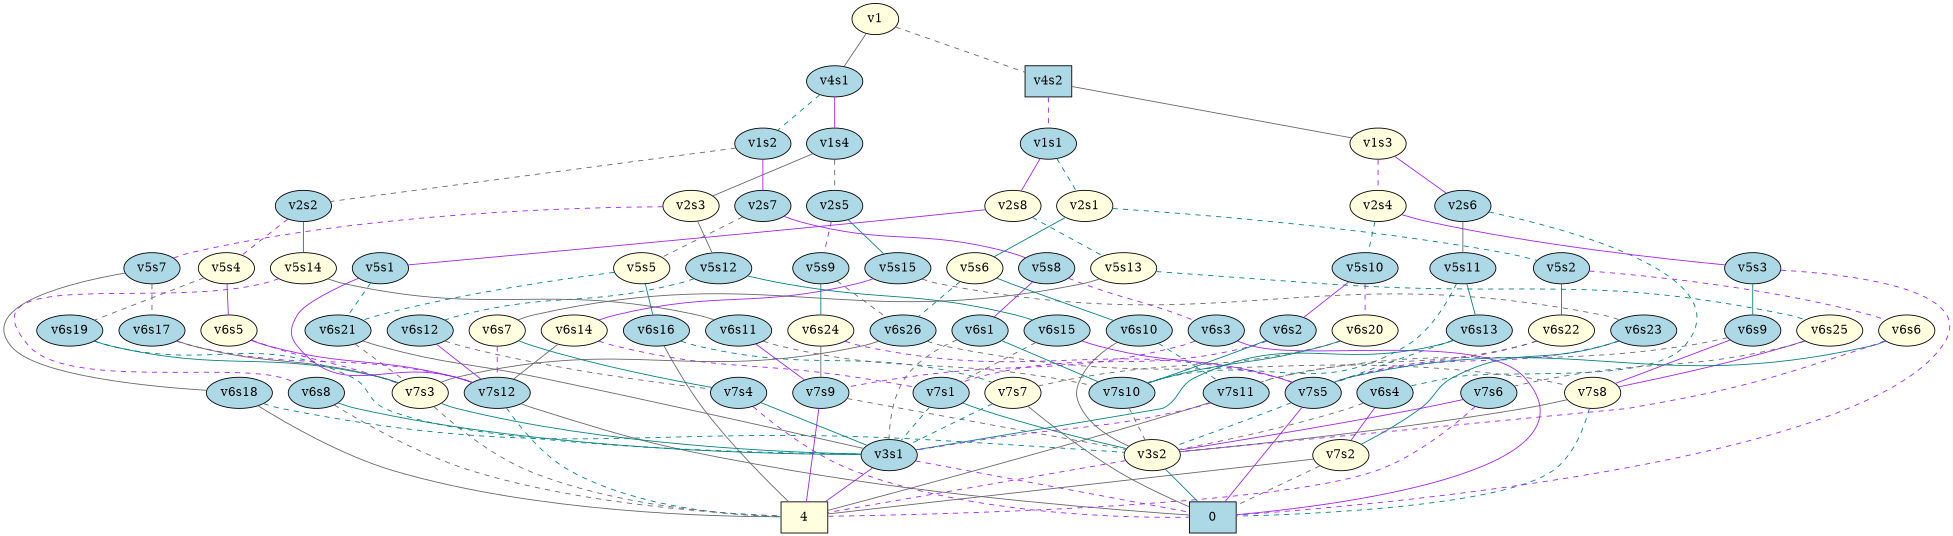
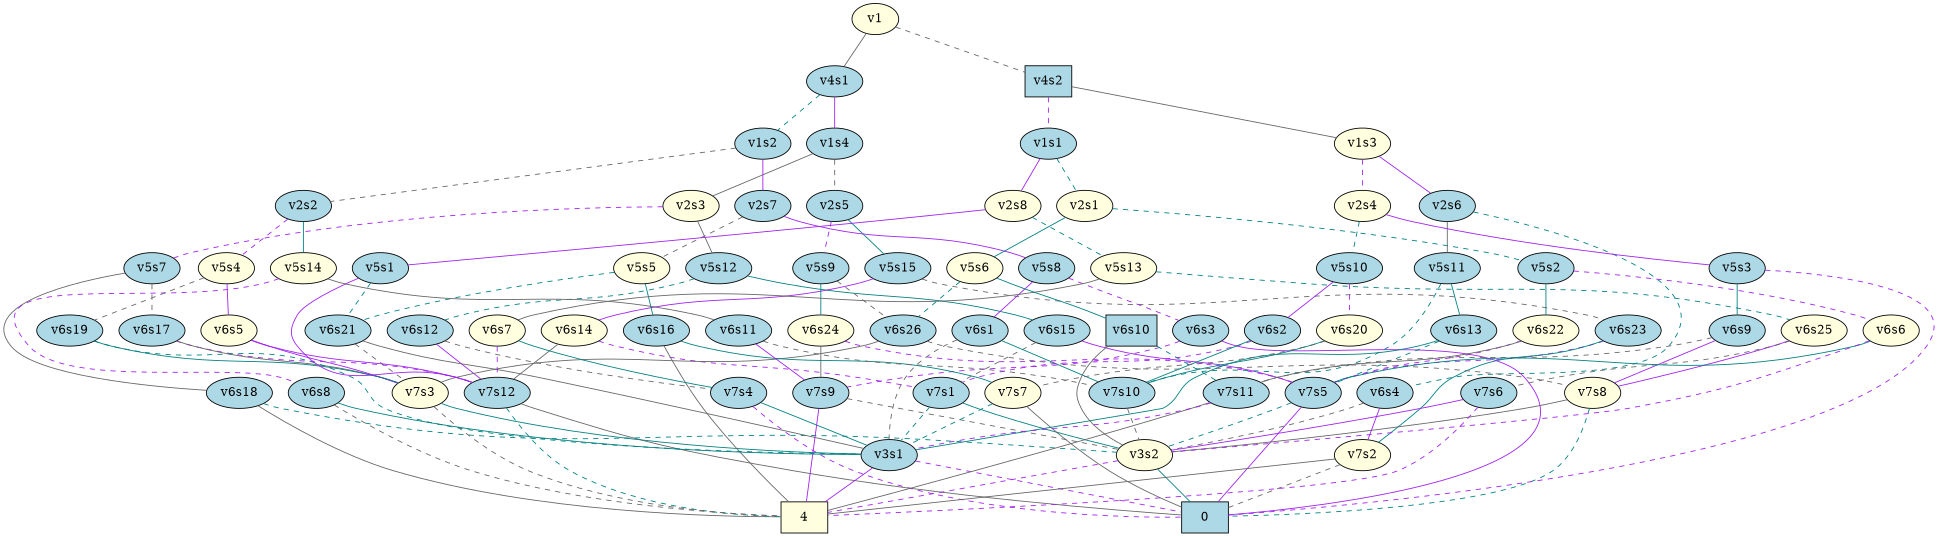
node "v6s10": shape ellipse -> box
edge "v6s16" -- "v7s7": style dashed -> solid
edge "v6s5" -- "v7s3": style dashed -> solid
edge "v6s22" -- "v7s11": style dashed -> solid
